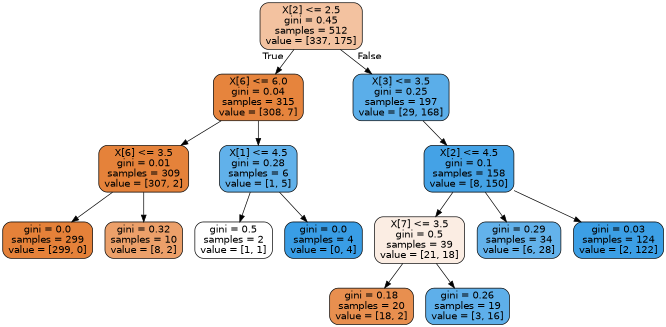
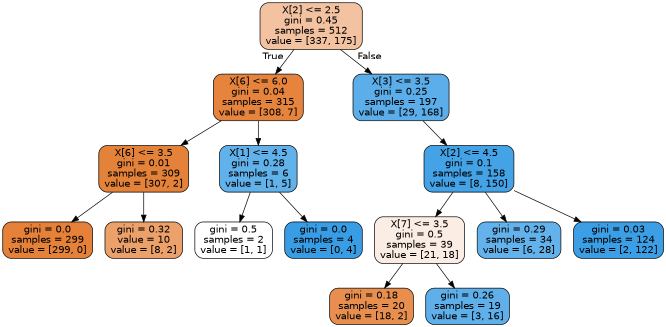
node "gini = 0.32 samples = 10 value = [8, 2]": label "gini = 0.32 samples = 10 value = [8, 2]" -> "gini = 0.32 value = 10 value = [8, 2]"
